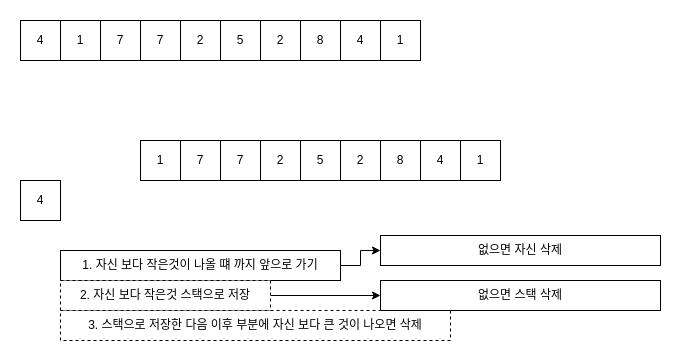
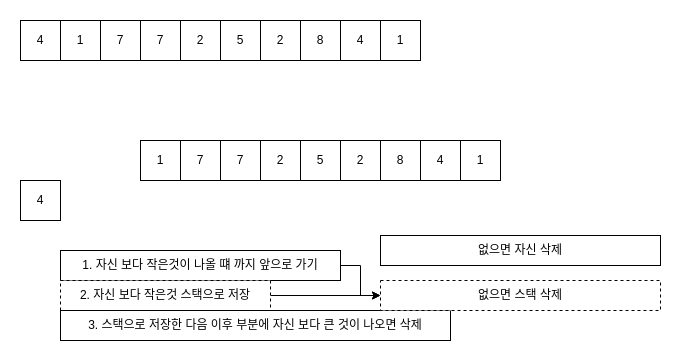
edge "1. 자신 보다 작은것이 나올 떄 까지 앞으로 가기" -> "없으면 자신 삭제": now "1. 자신 보다 작은것이 나올 떄 까지 앞으로 가기" -> "없으면 스택 삭제"
node "없으면 스택 삭제": style solid -> dashed
node "3. 스택으로 저장한 다음 이후 부분에 자신 보다 큰 것이 나오면 삭제": style dashed -> solid
